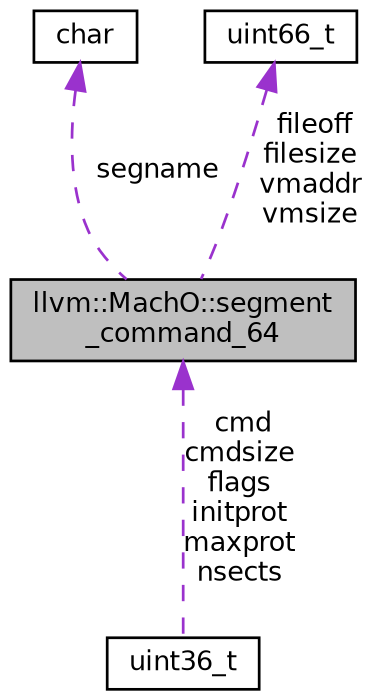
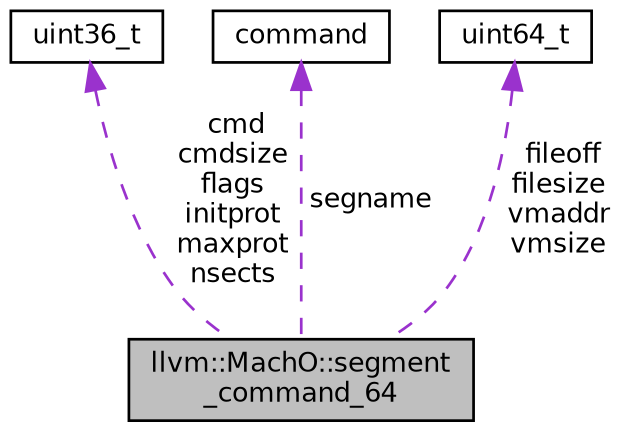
node "char": label "char" -> "command"
node "uint66_t": label "uint66_t" -> "uint64_t"
edge "uint36_t" -> "llvm::MachO::segment _command_64": reversed
